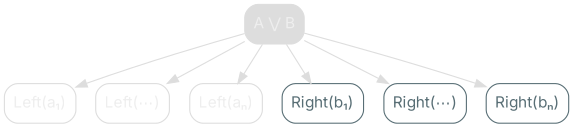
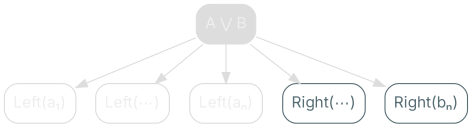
node "Right(b₁)": removed
